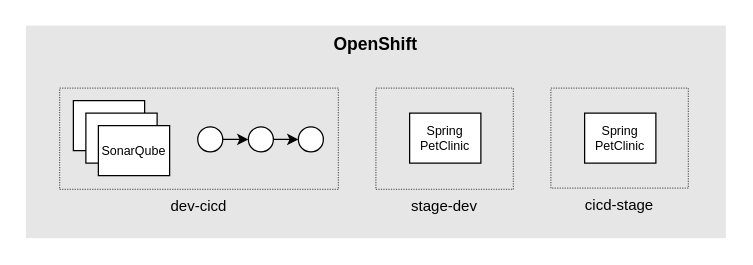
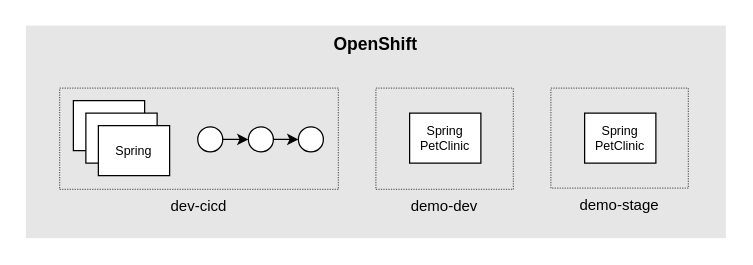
node "SonarQube": label "SonarQube" -> "Spring"
node "cicd-stage": label "cicd-stage" -> "demo-stage"
node "stage-dev": label "stage-dev" -> "demo-dev"
